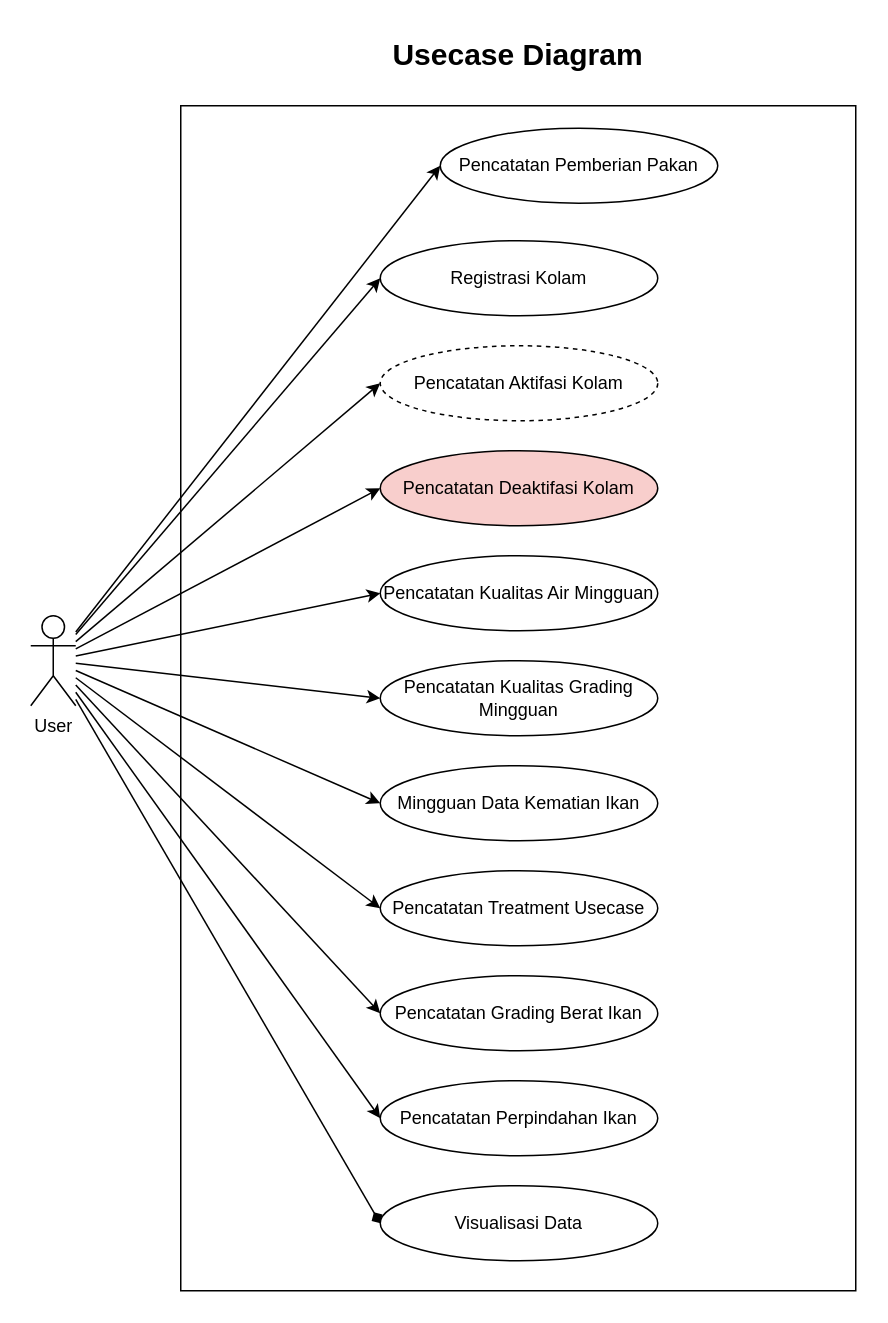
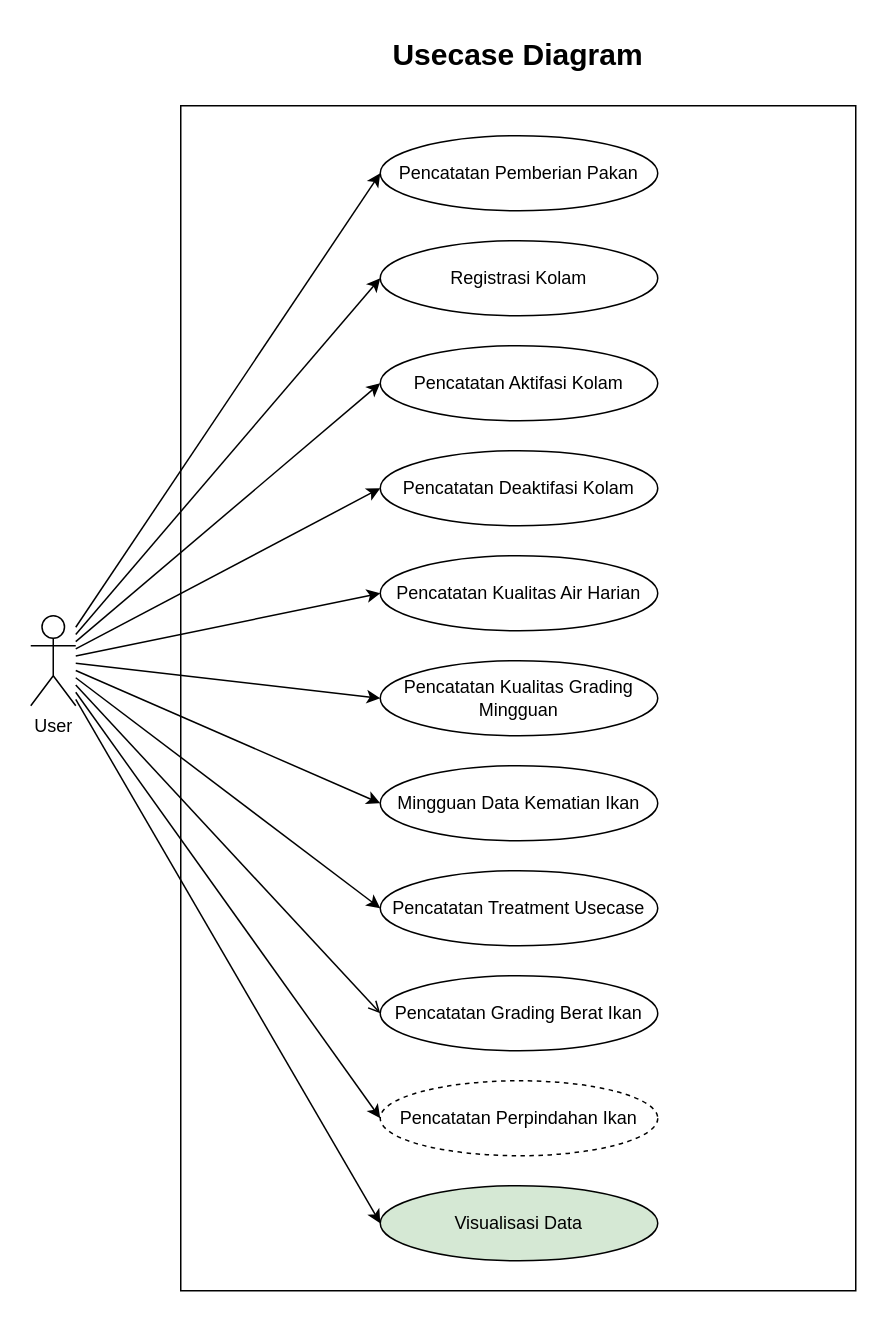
node "Pencatatan Pemberian Pakan": moved (579, 166) -> (519, 173)
node "Pencatatan Aktifasi Kolam": style dashed -> solid
node "Pencatatan Deaktifasi Kolam": fillcolor #f8cecc -> #ffffff
node "Pencatatan Kualitas Air Mingguan": label "Pencatatan Kualitas Air Mingguan" -> "Pencatatan Kualitas Air Harian"
edge "User" -> "Pencatatan Grading Berat Ikan": arrowhead classic -> open
node "Pencatatan Perpindahan Ikan": style solid -> dashed
edge "User" -> "Visualisasi Data": arrowhead diamond -> classic
node "Visualisasi Data": fillcolor #ffffff -> #d5e8d4
